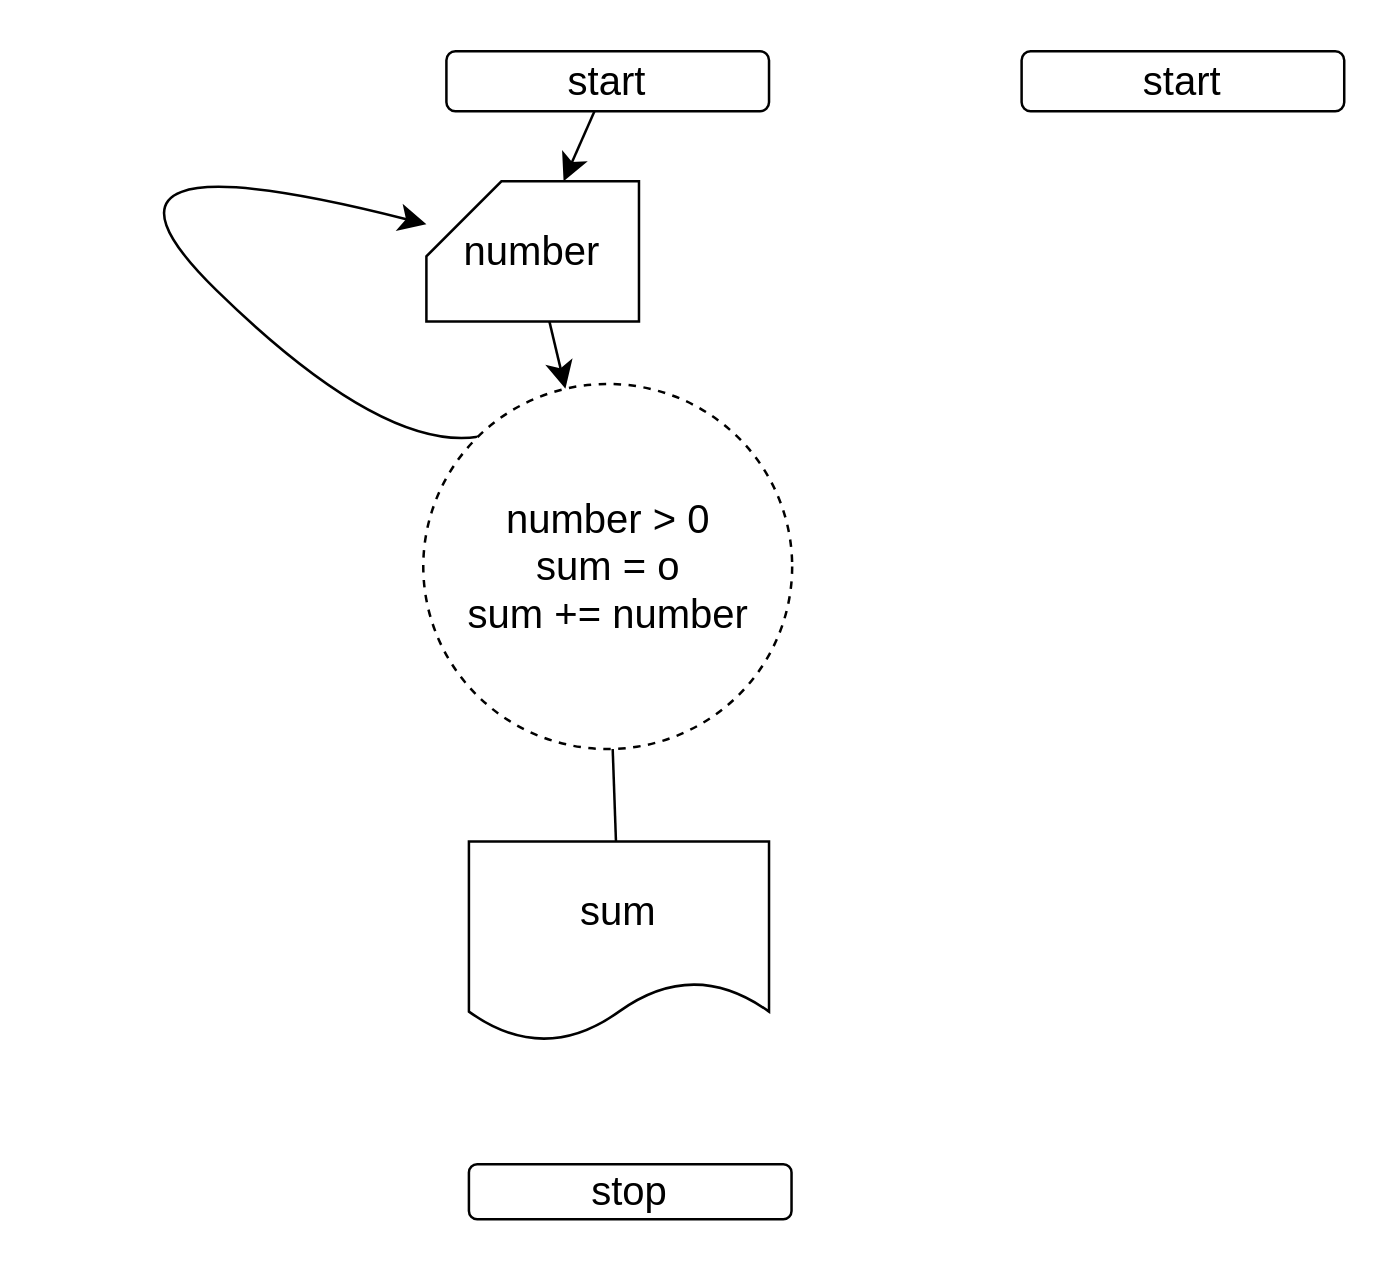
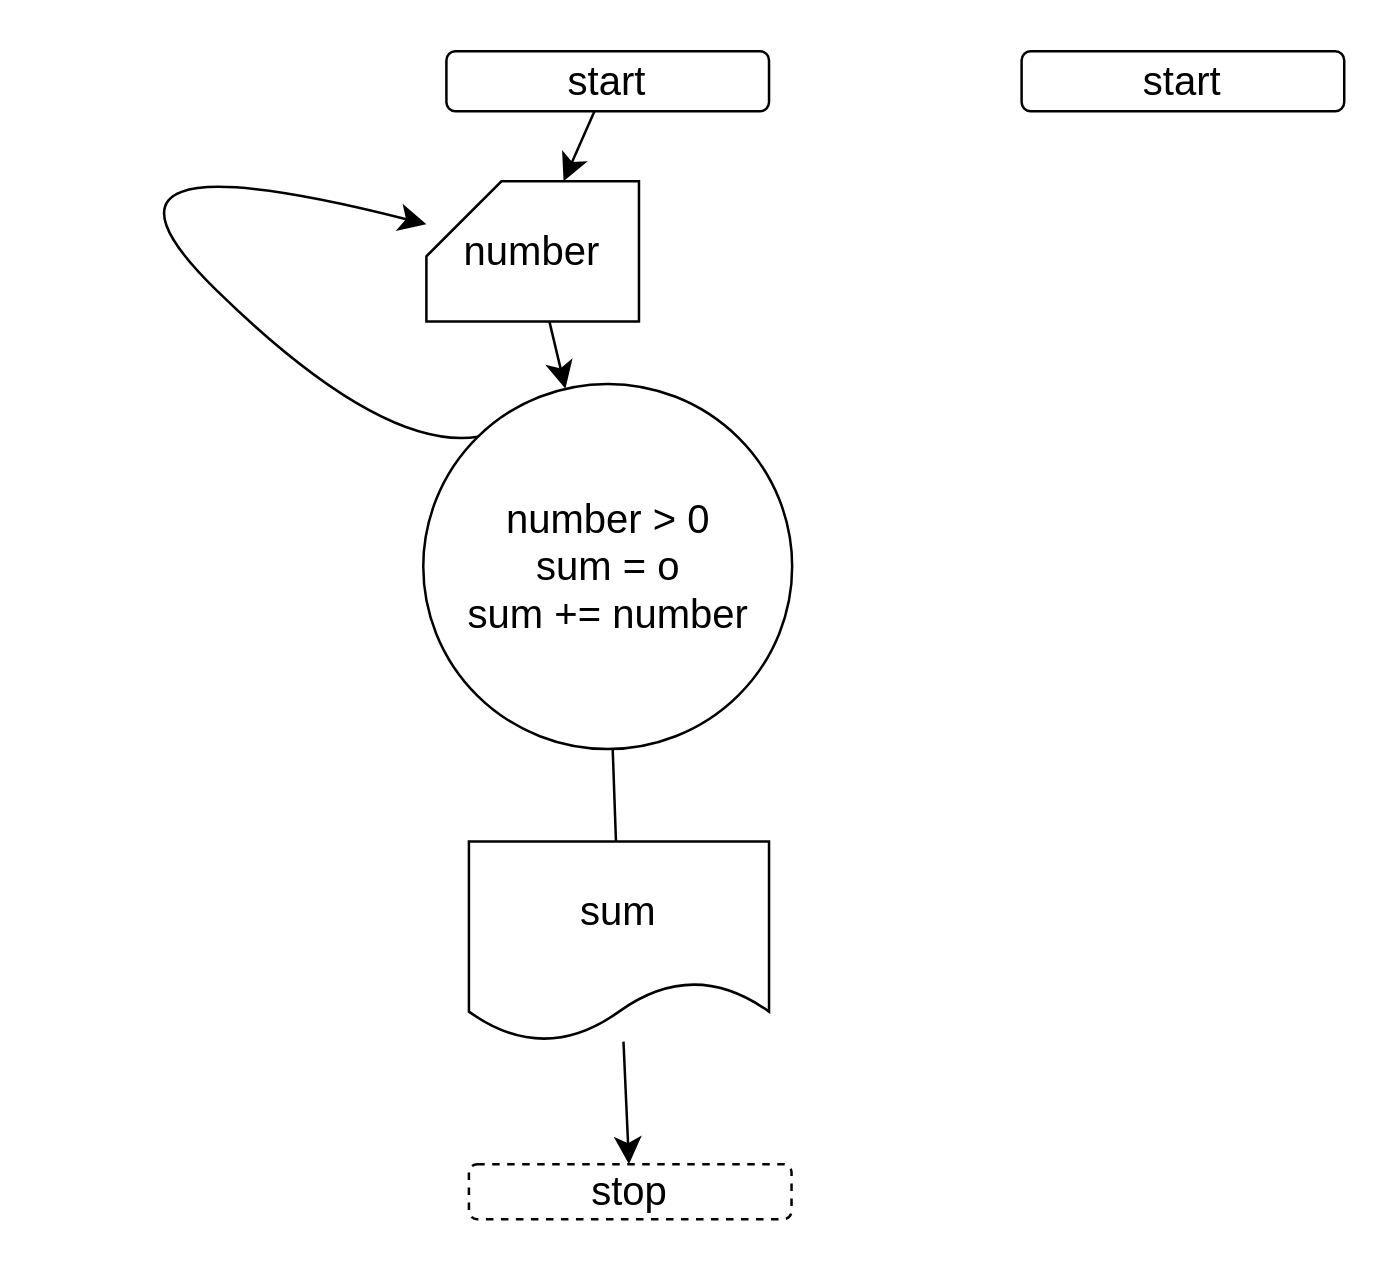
node "number > 0 sum = o sum += number": style dashed -> solid
edge "sum" -> "stop": added
node "stop": style solid -> dashed
